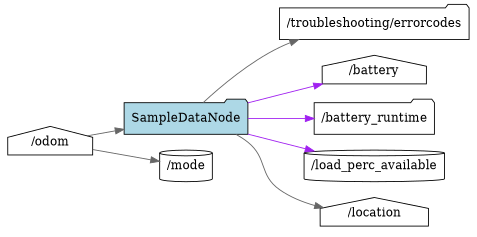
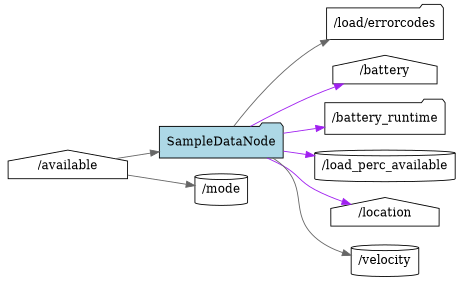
node "/troubleshooting/errorcodes": label "/troubleshooting/errorcodes" -> "/load/errorcodes"
node "/odom": label "/odom" -> "/available"
edge "SampleDataNode" -> "/location": color gray40 -> purple
node "/velocity": added
